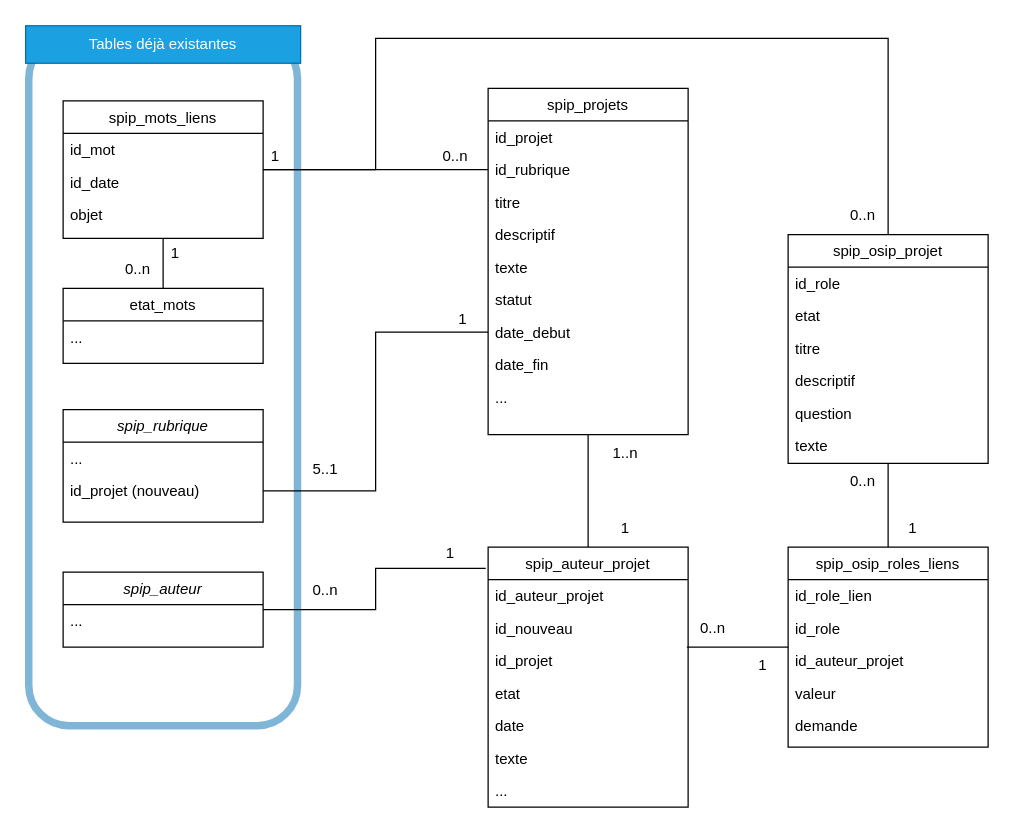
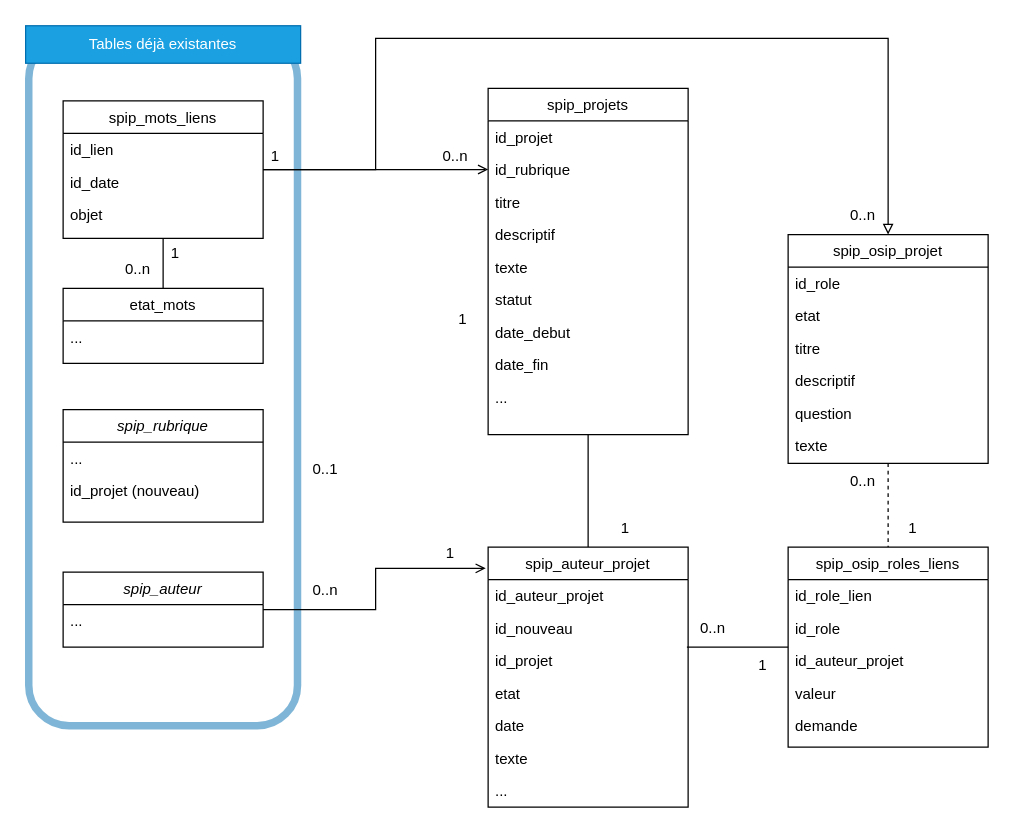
node "id_mot": label "id_mot" -> "id_lien"
edge "spip_mots_liens" -- "id_rubrique": arrowhead none -> open
edge "spip_mots_liens" -- "spip_osip_projet": arrowhead none -> block
edge "date_debut" -- "id_projet (nouveau)": removed
node "1..n": removed
node "5..1": label "5..1" -> "0..1"
edge "spip_osip_projet" -- "spip_osip_roles_liens": style solid -> dashed
edge "spip_auteur" -- "spip_auteur_projet": arrowhead none -> open
